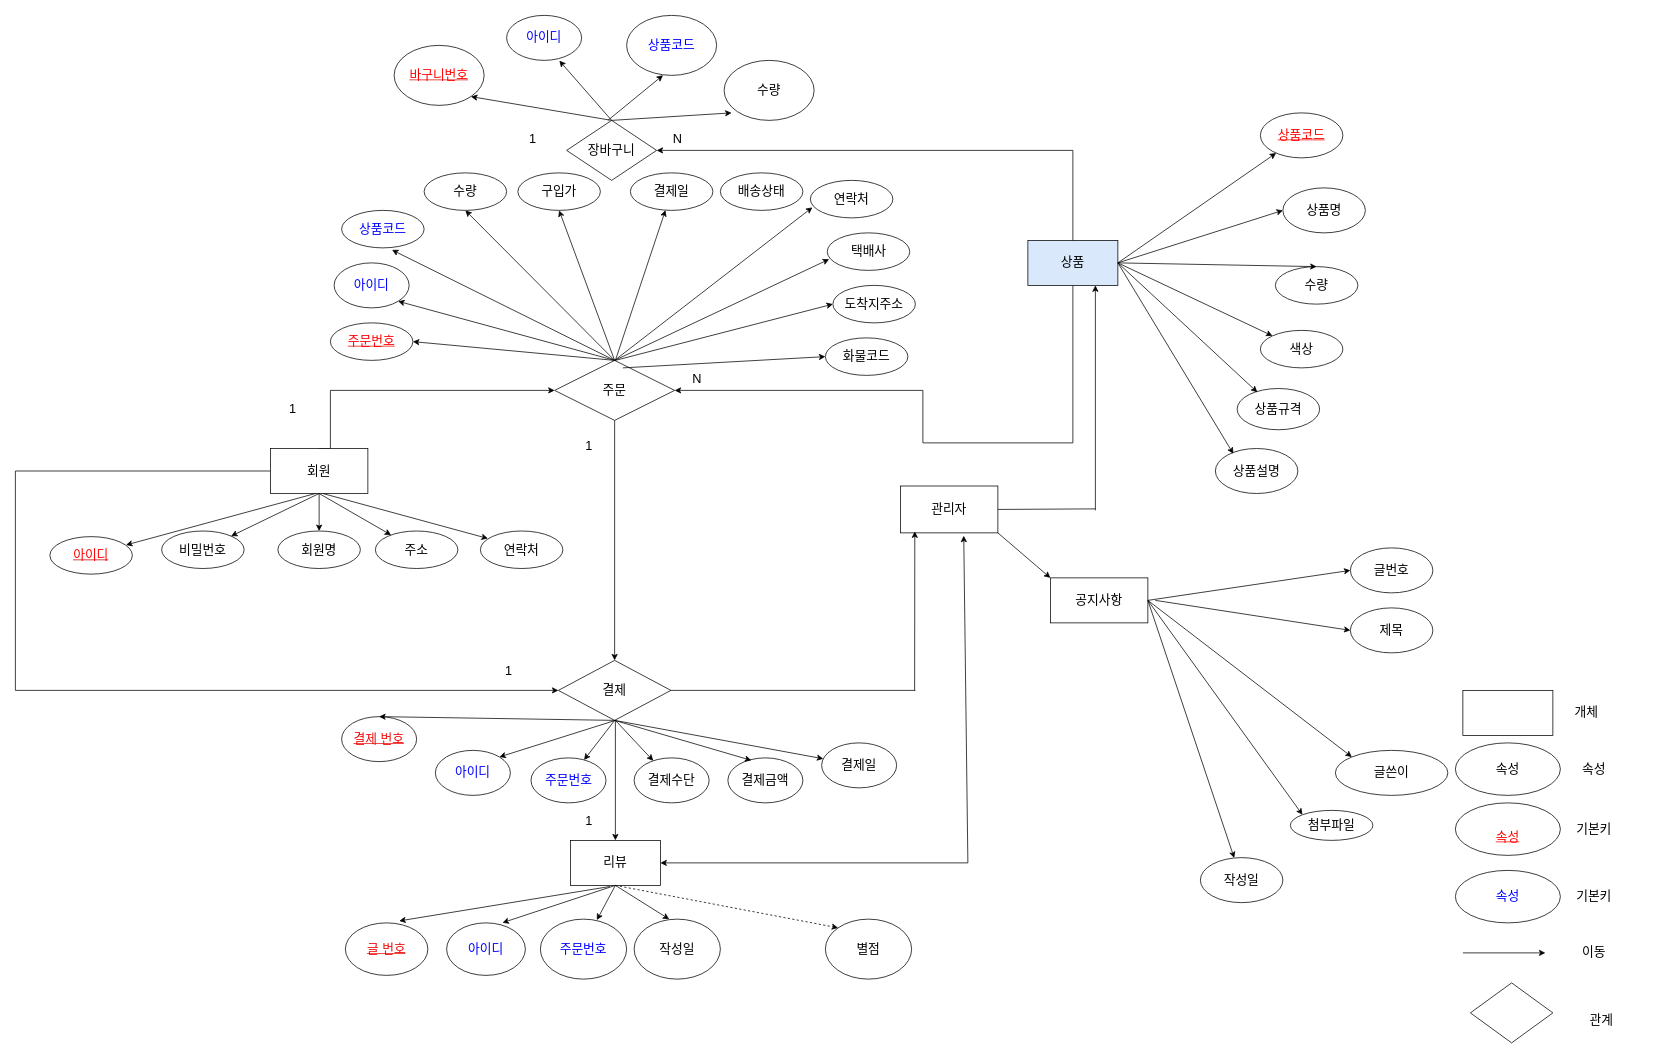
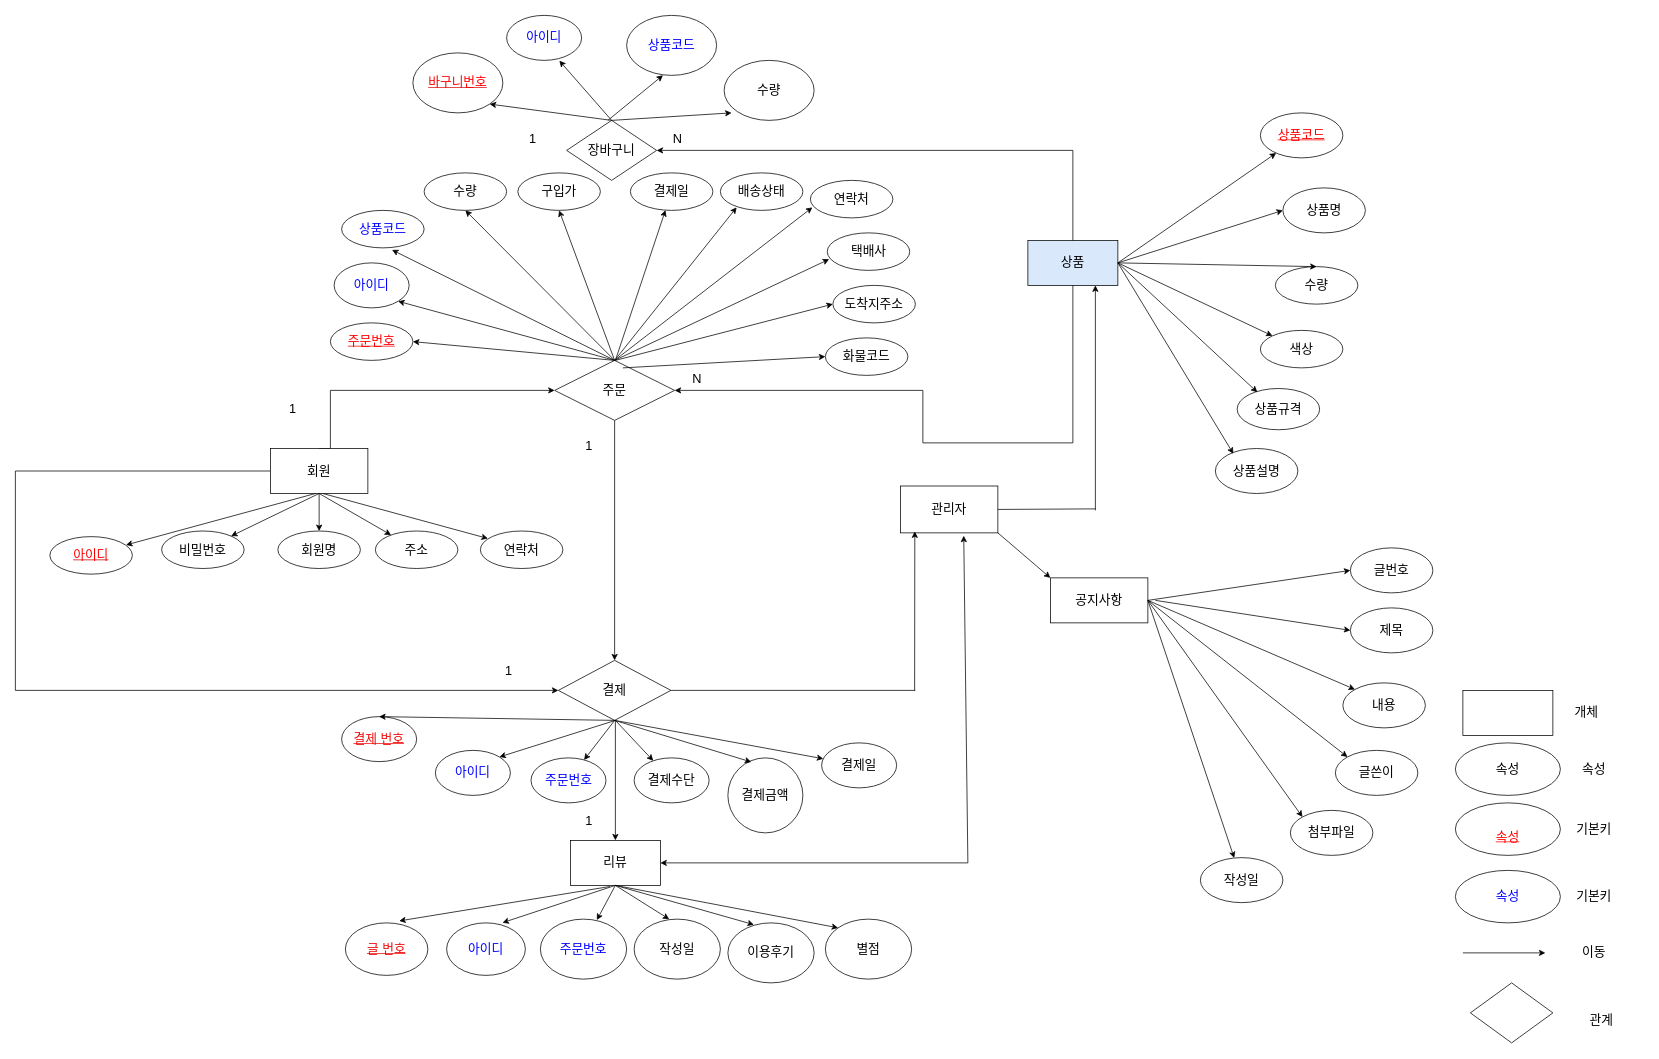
node "바구니번호": moved (439, 75) -> (458, 83)
edge "주문" -> "배송상태": added
edge "공지사항" -> "내용": added
node "내용": added
node "글쓴이": size 113x45 -> 83x45
node "결제금액": size 75x45 -> 75x75
node "첨부파일": size 83x30 -> 83x45
edge "리뷰" -> "이용후기": added
edge "리뷰" -> "별점": style dashed -> solid
node "이용후기": added
